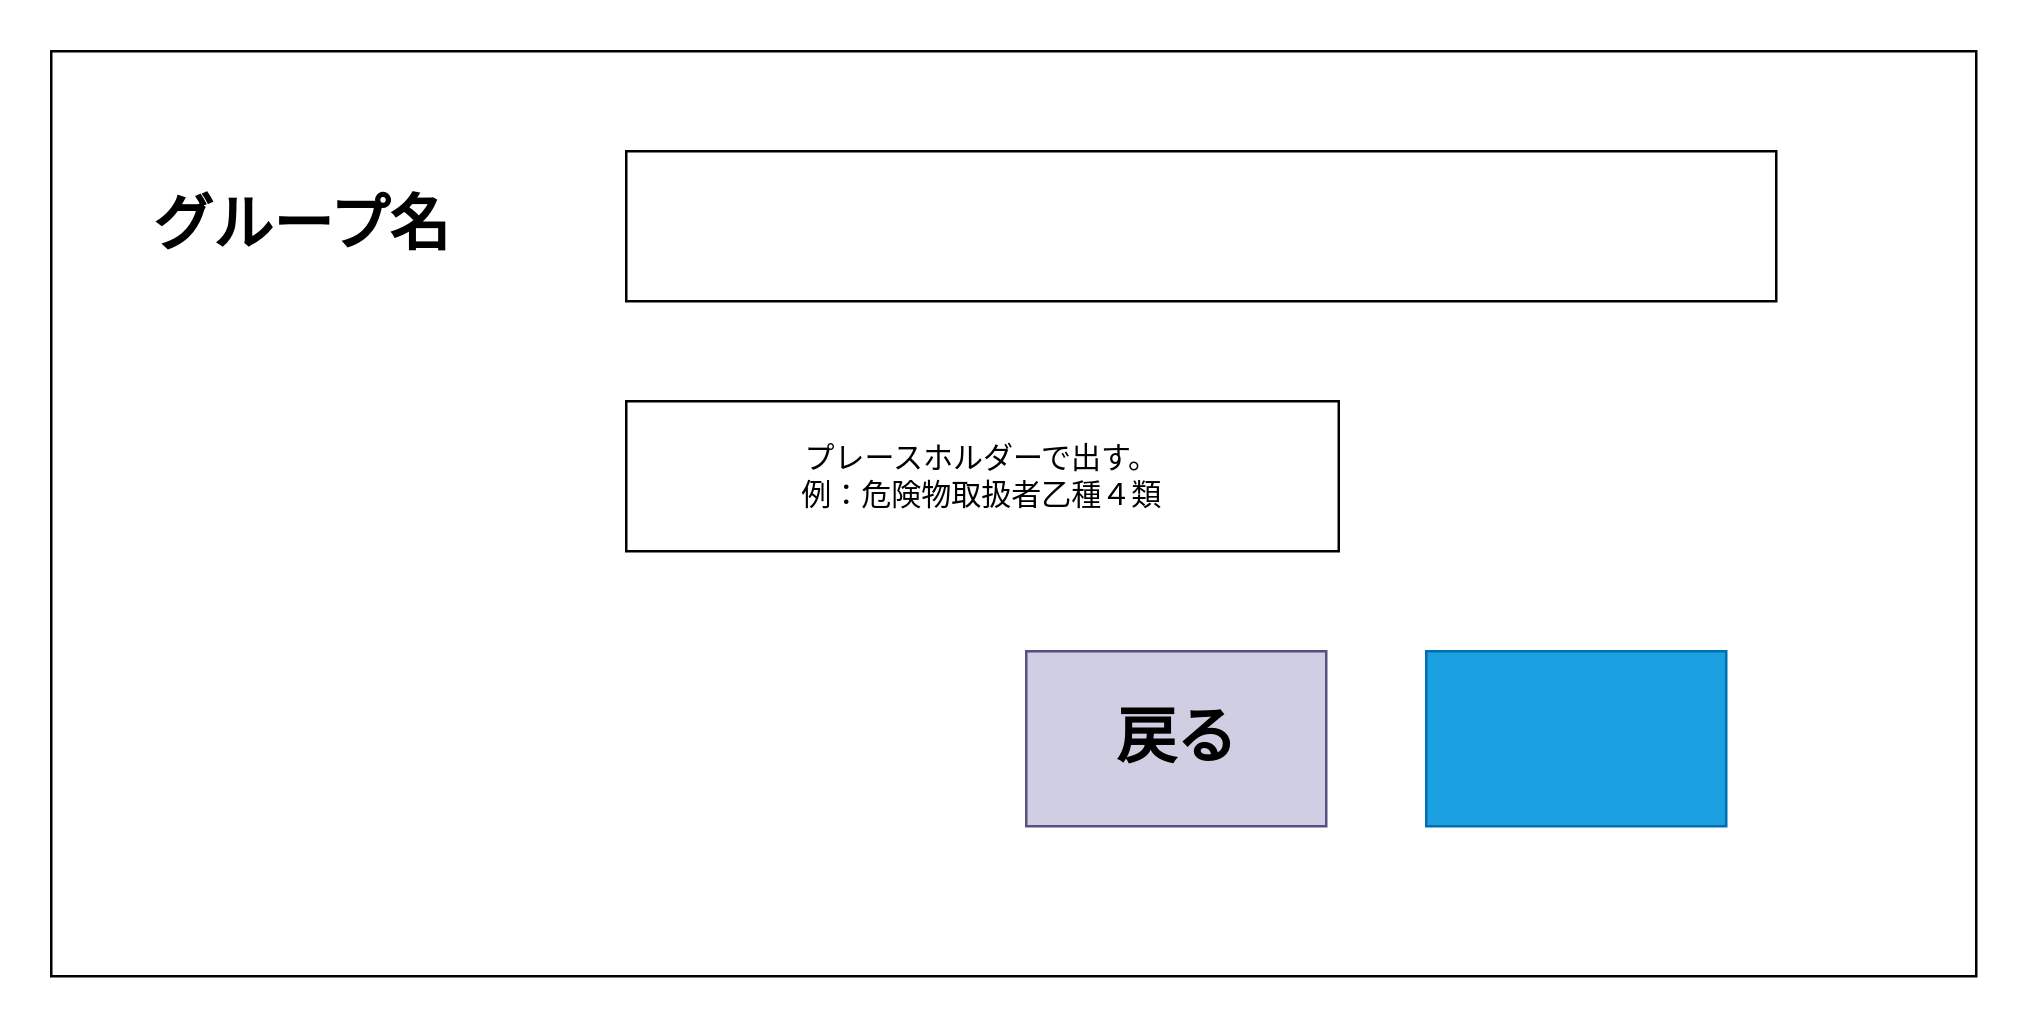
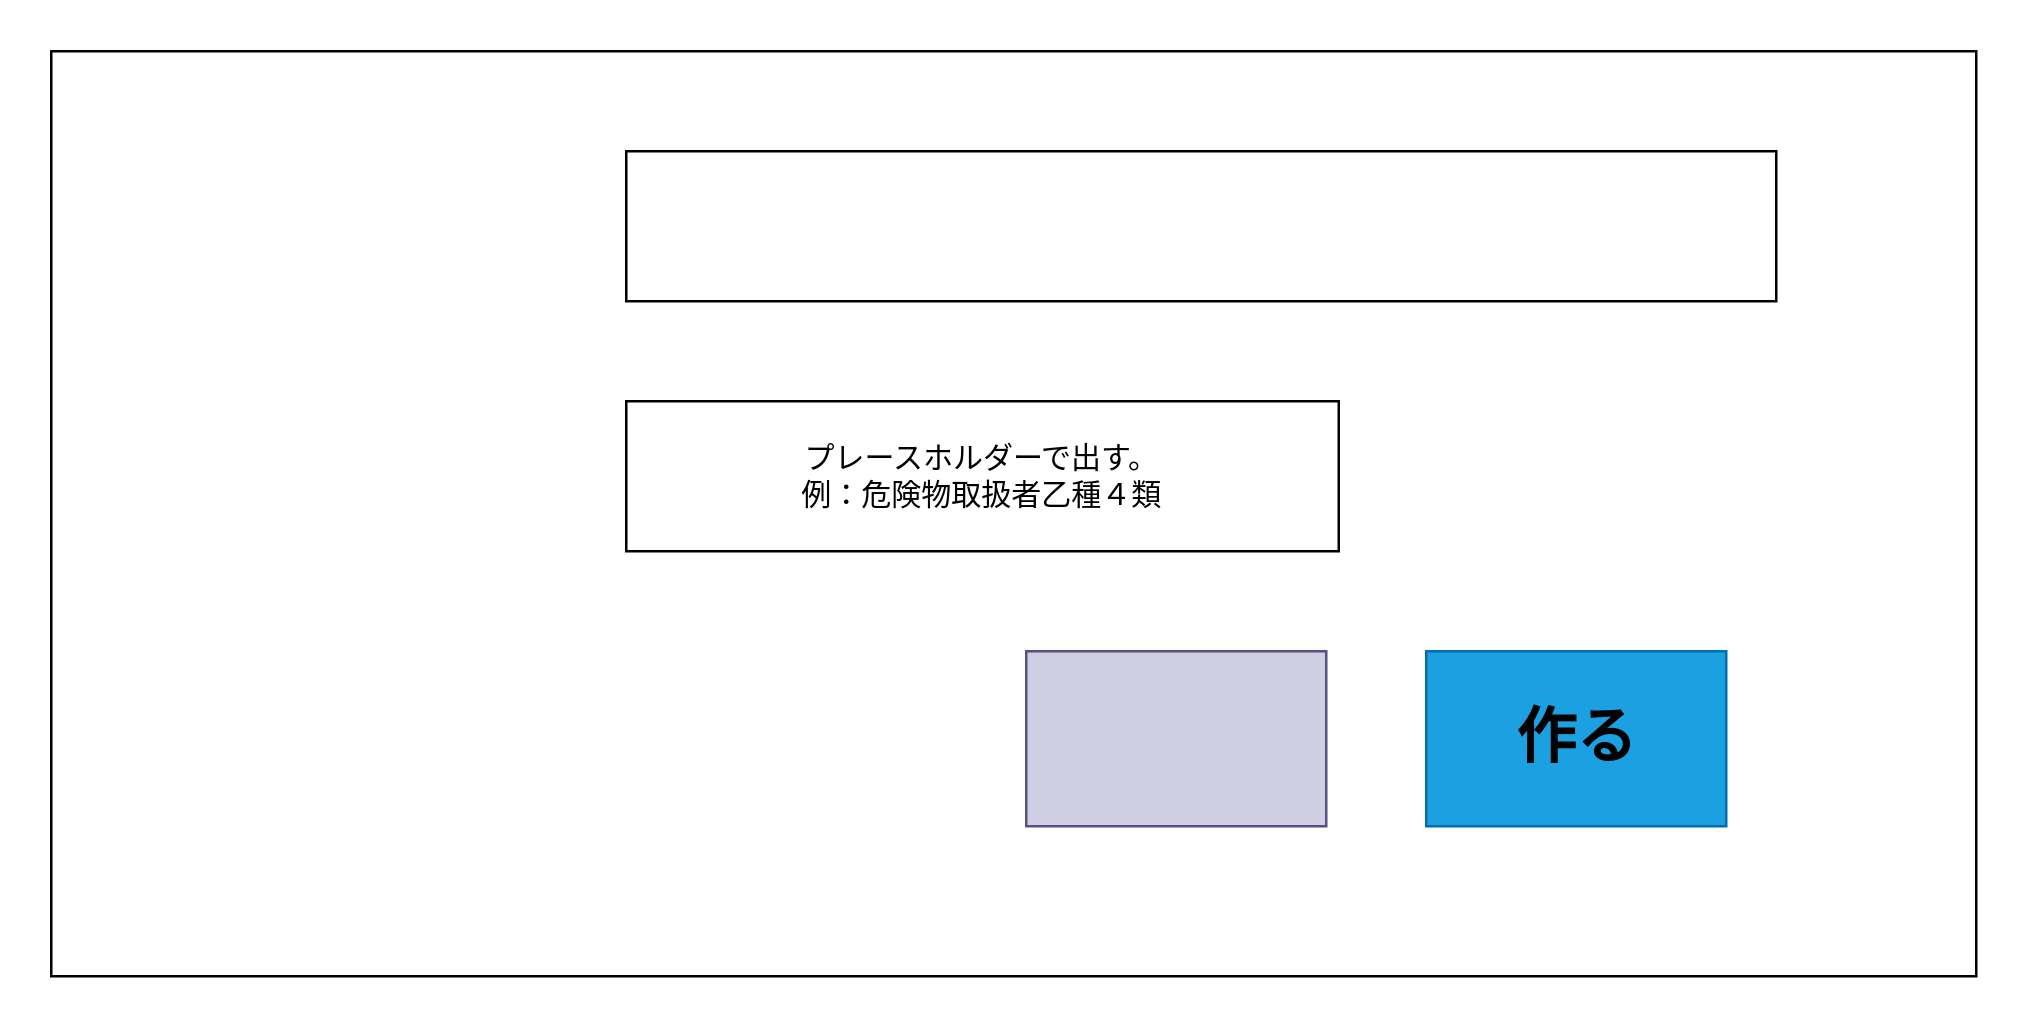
node "グループ名": removed
node "戻る": removed
node "作る": added
